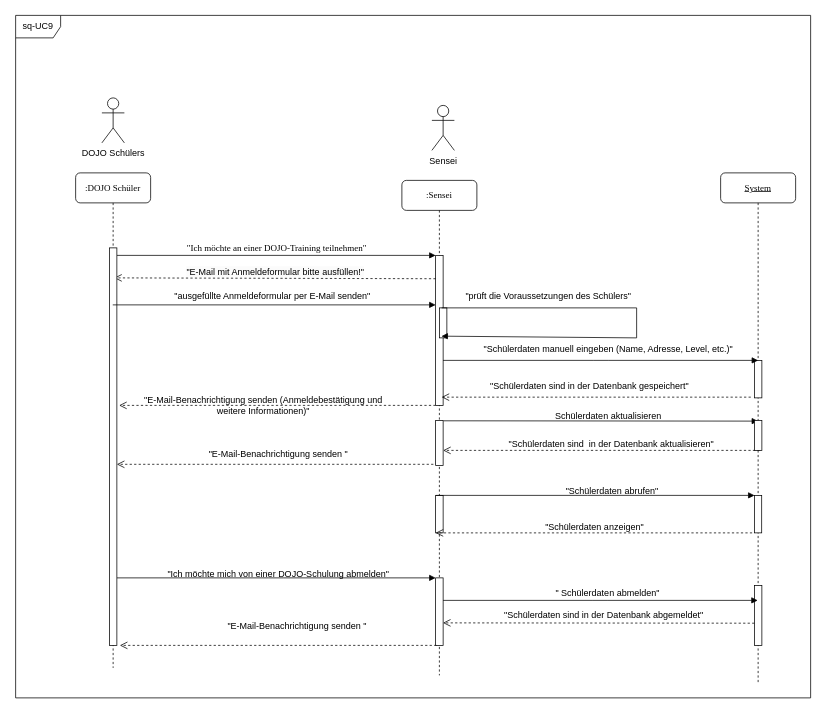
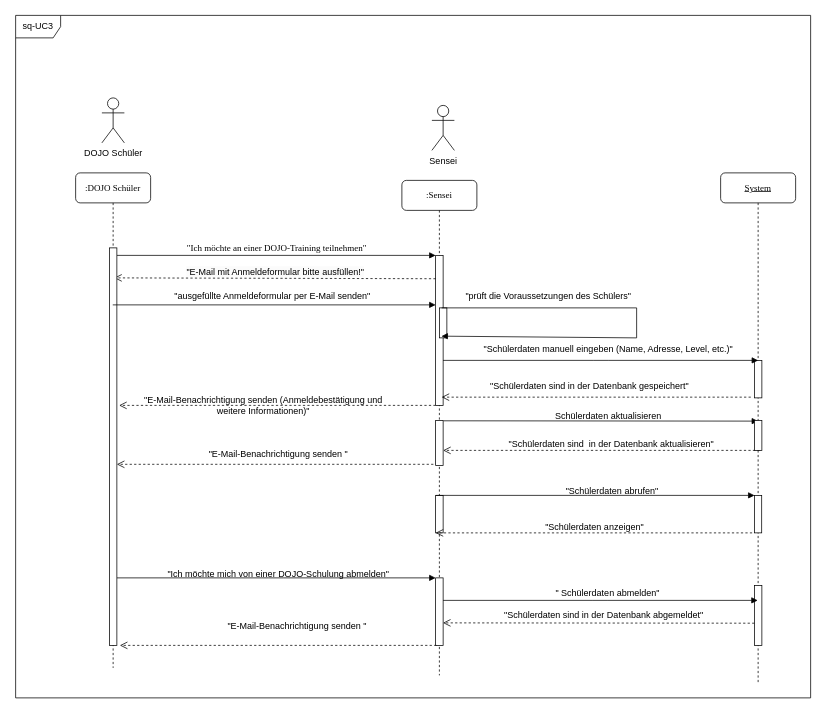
node "sq-UC9": label "sq-UC9" -> "sq-UC3"
node "DOJO Schülers": label "DOJO Schülers" -> "DOJO Schüler"
